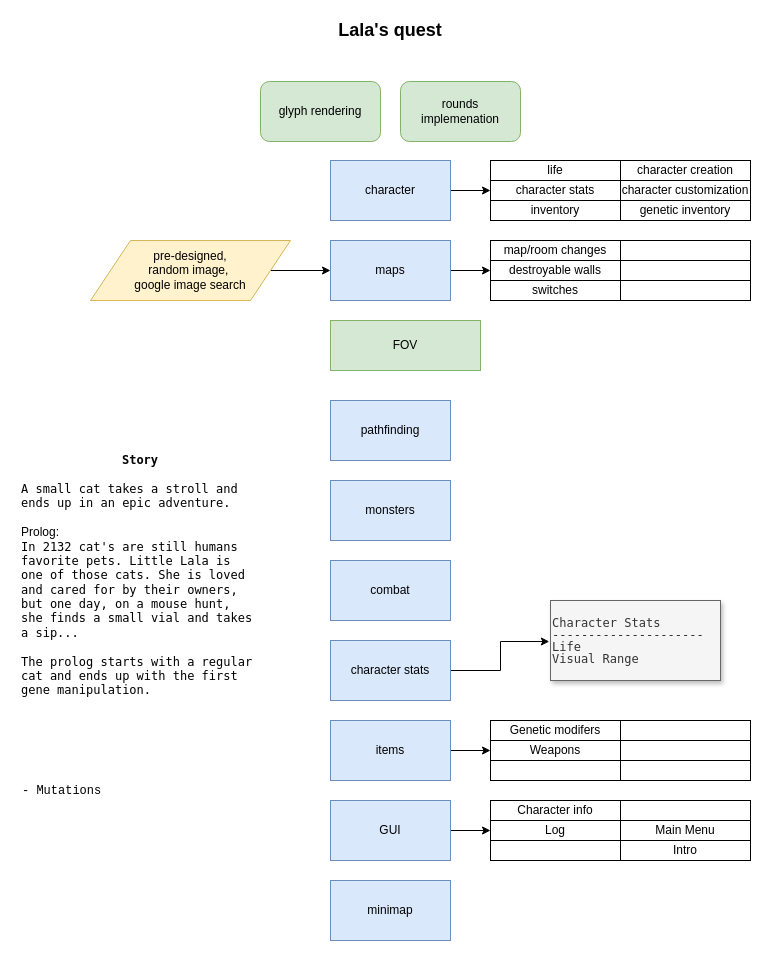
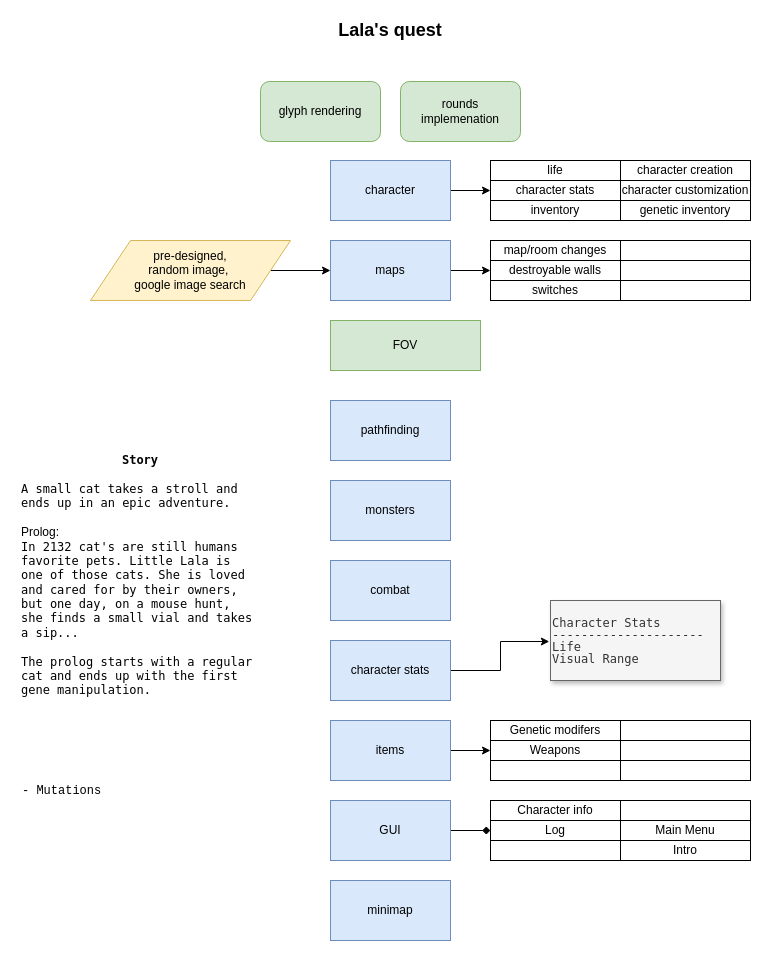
edge "GUI" -> "Log": arrowhead classic -> diamond
